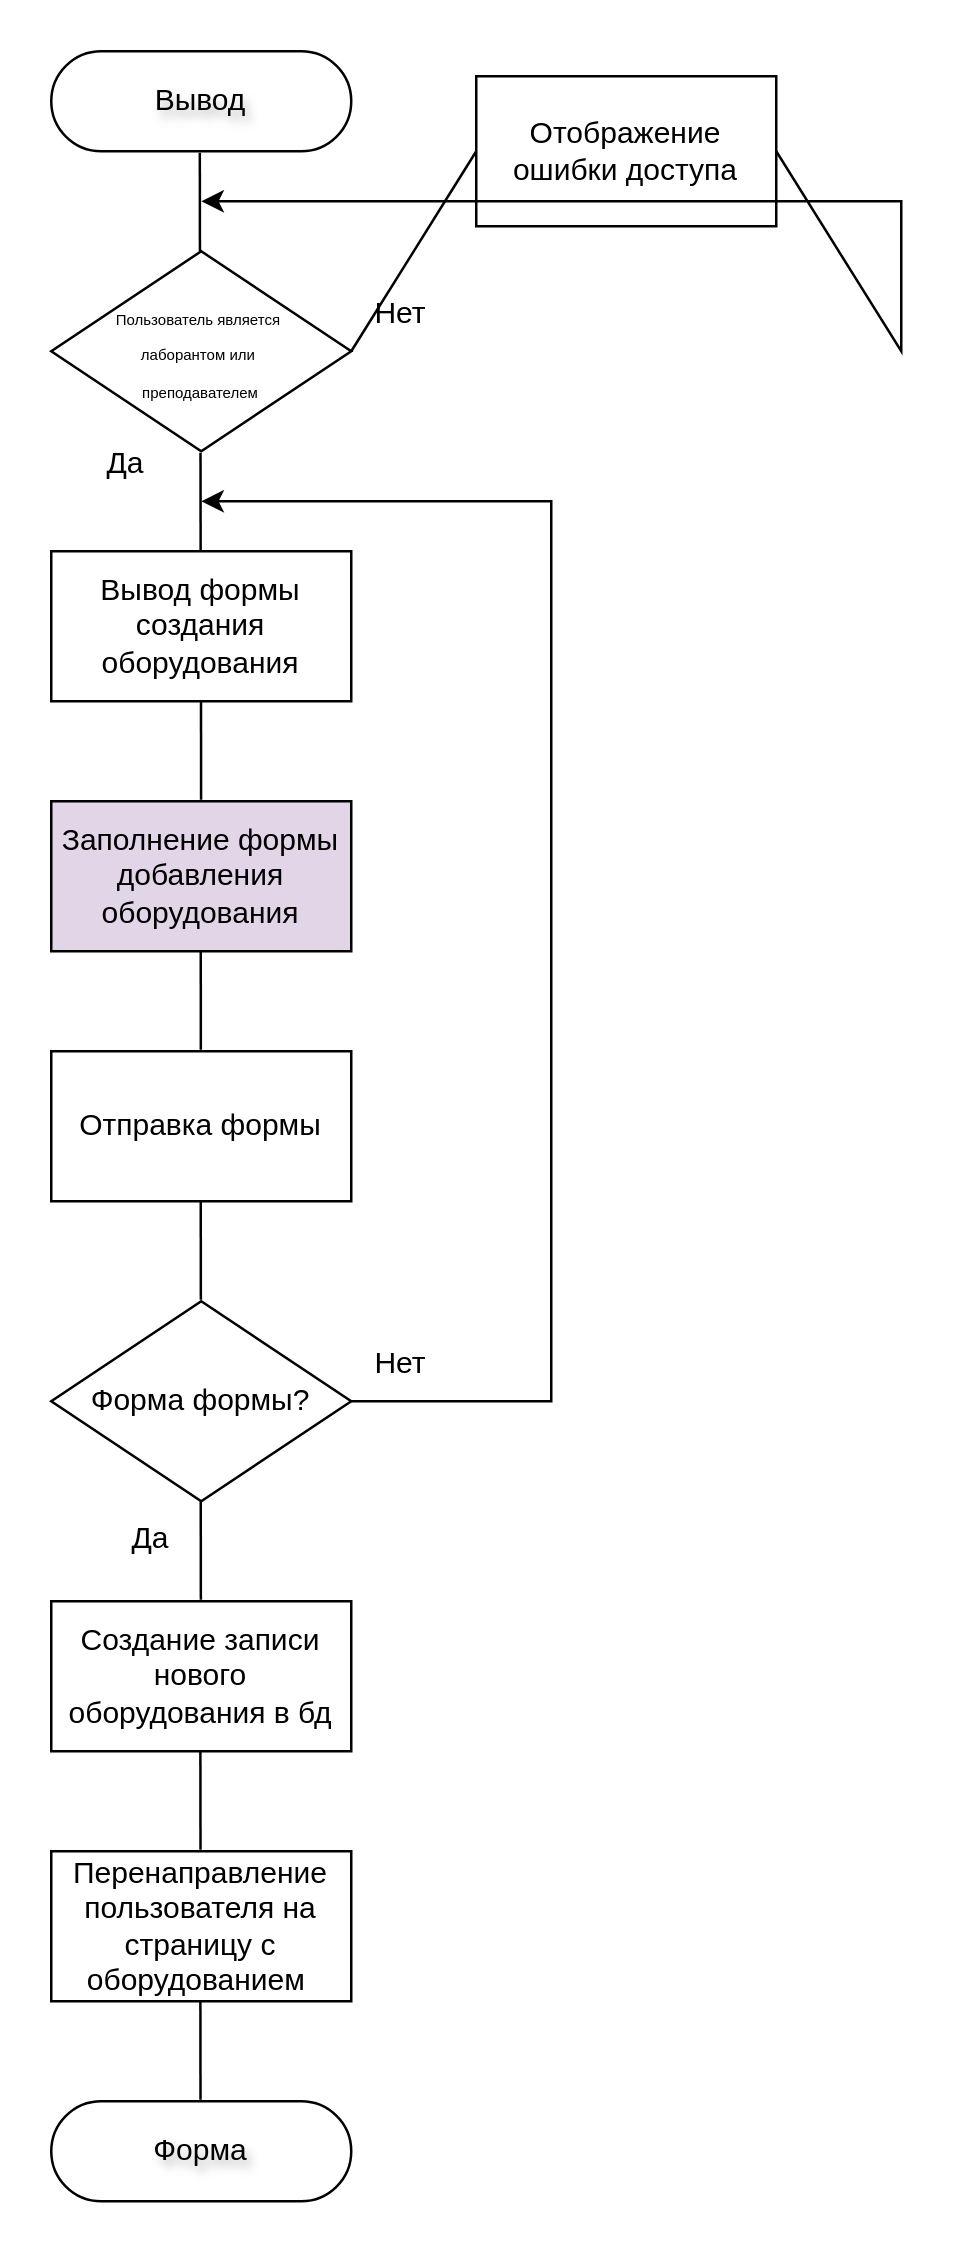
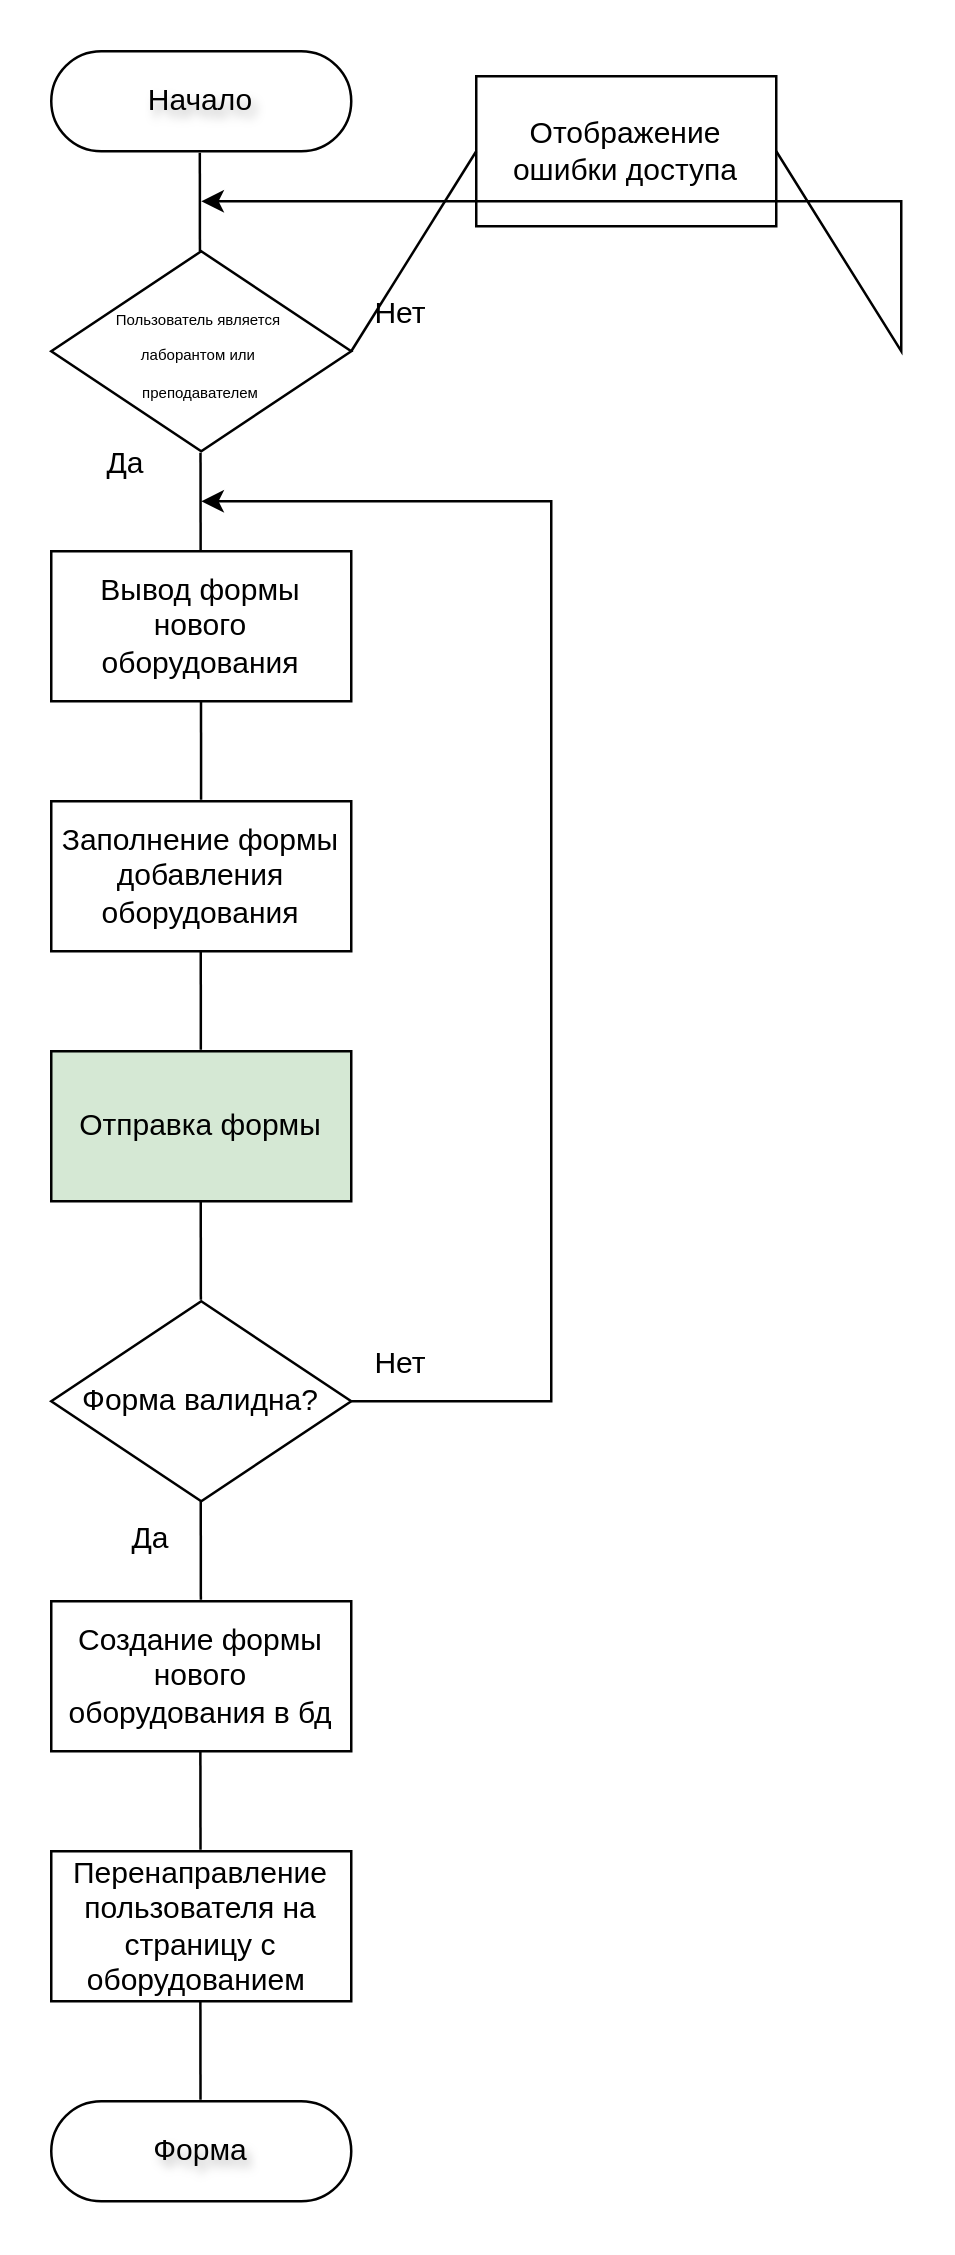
node "Вывод": label "Вывод" -> "Начало"
node "Вывод формы создания оборудования": label "Вывод формы создания оборудования" -> "Вывод формы нового оборудования"
node "Заполнение формы добавления оборудования": fillcolor #e1d5e7 -> #ffffff
node "Отправка формы": fillcolor #ffffff -> #d5e8d4
node "Форма формы?": label "Форма формы?" -> "Форма валидна?"
node "Создание записи нового оборудования в бд": label "Создание записи нового оборудования в бд" -> "Создание формы нового оборудования в бд"
